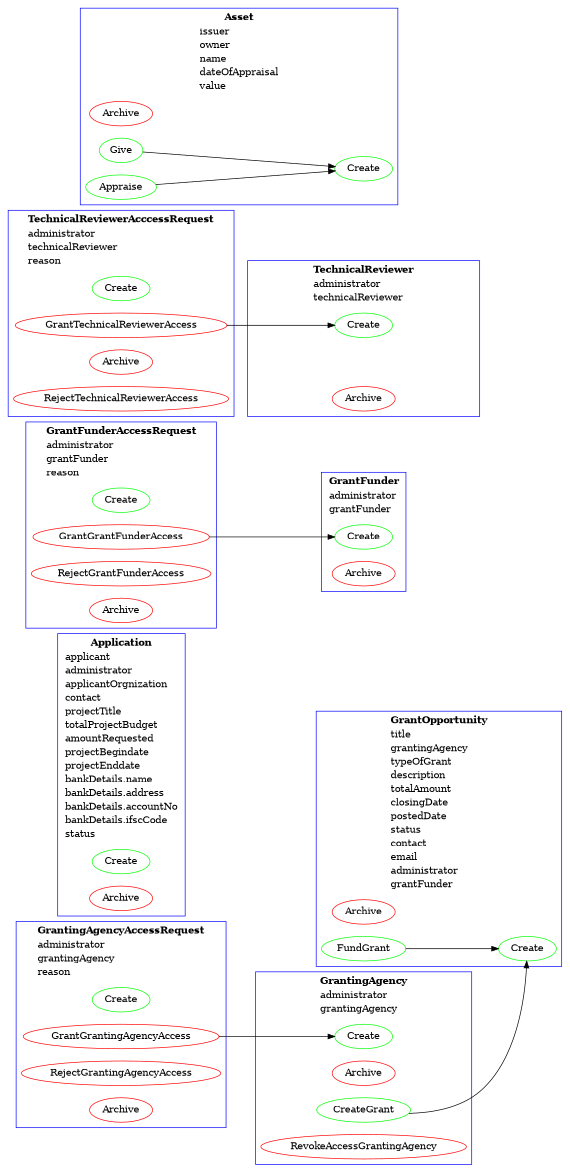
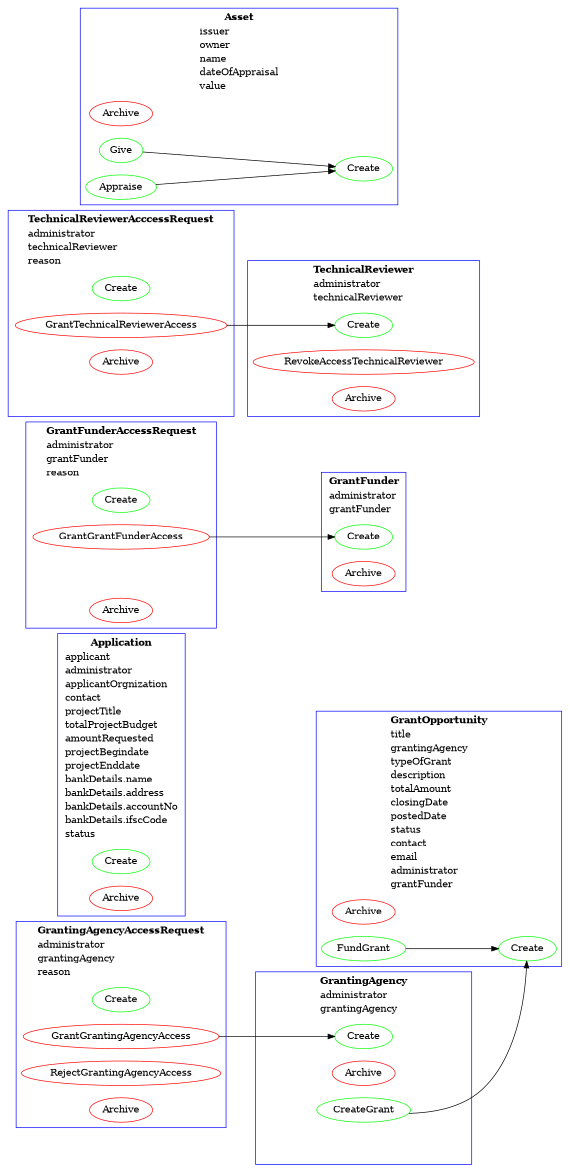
node "RevokeAccessTechnicalReviewer": added
node "RejectTechnicalReviewerAccess": removed
node "RejectGrantFunderAccess": removed
node "RevokeAccessGrantingAgency": removed
